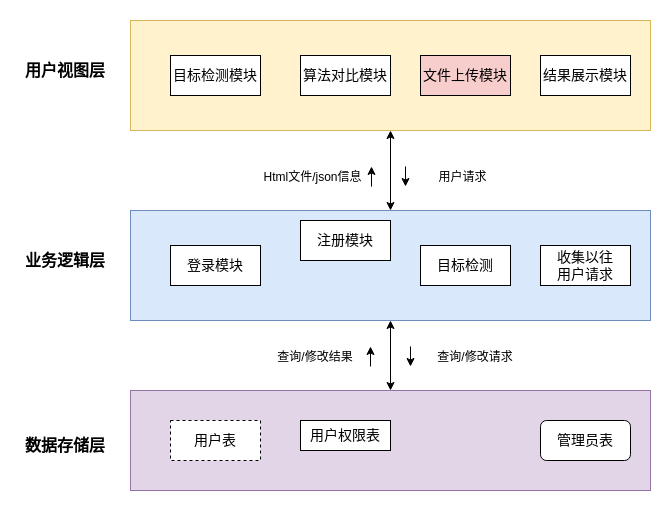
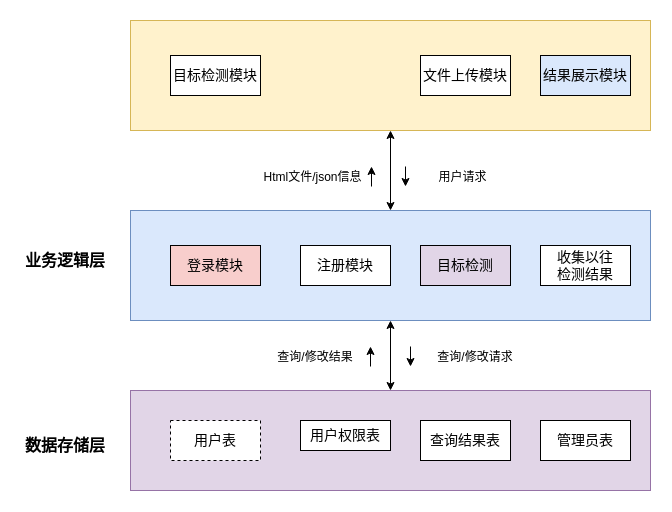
node "用户视图层": removed
node "算法对比模块": removed
node "文件上传模块": fillcolor #f8cecc -> #ffffff
node "结果展示模块": fillcolor #ffffff -> #dae8fc
node "注册模块": moved (346, 241) -> (346, 266)
node "登录模块": fillcolor #ffffff -> #f8cecc
node "目标检测": fillcolor #ffffff -> #e1d5e7
node "收集以往 用户请求": label "收集以往 用户请求" -> "收集以往 检测结果"
node "查询结果表": added
node "管理员表": shape rounded rectangle -> rectangle
